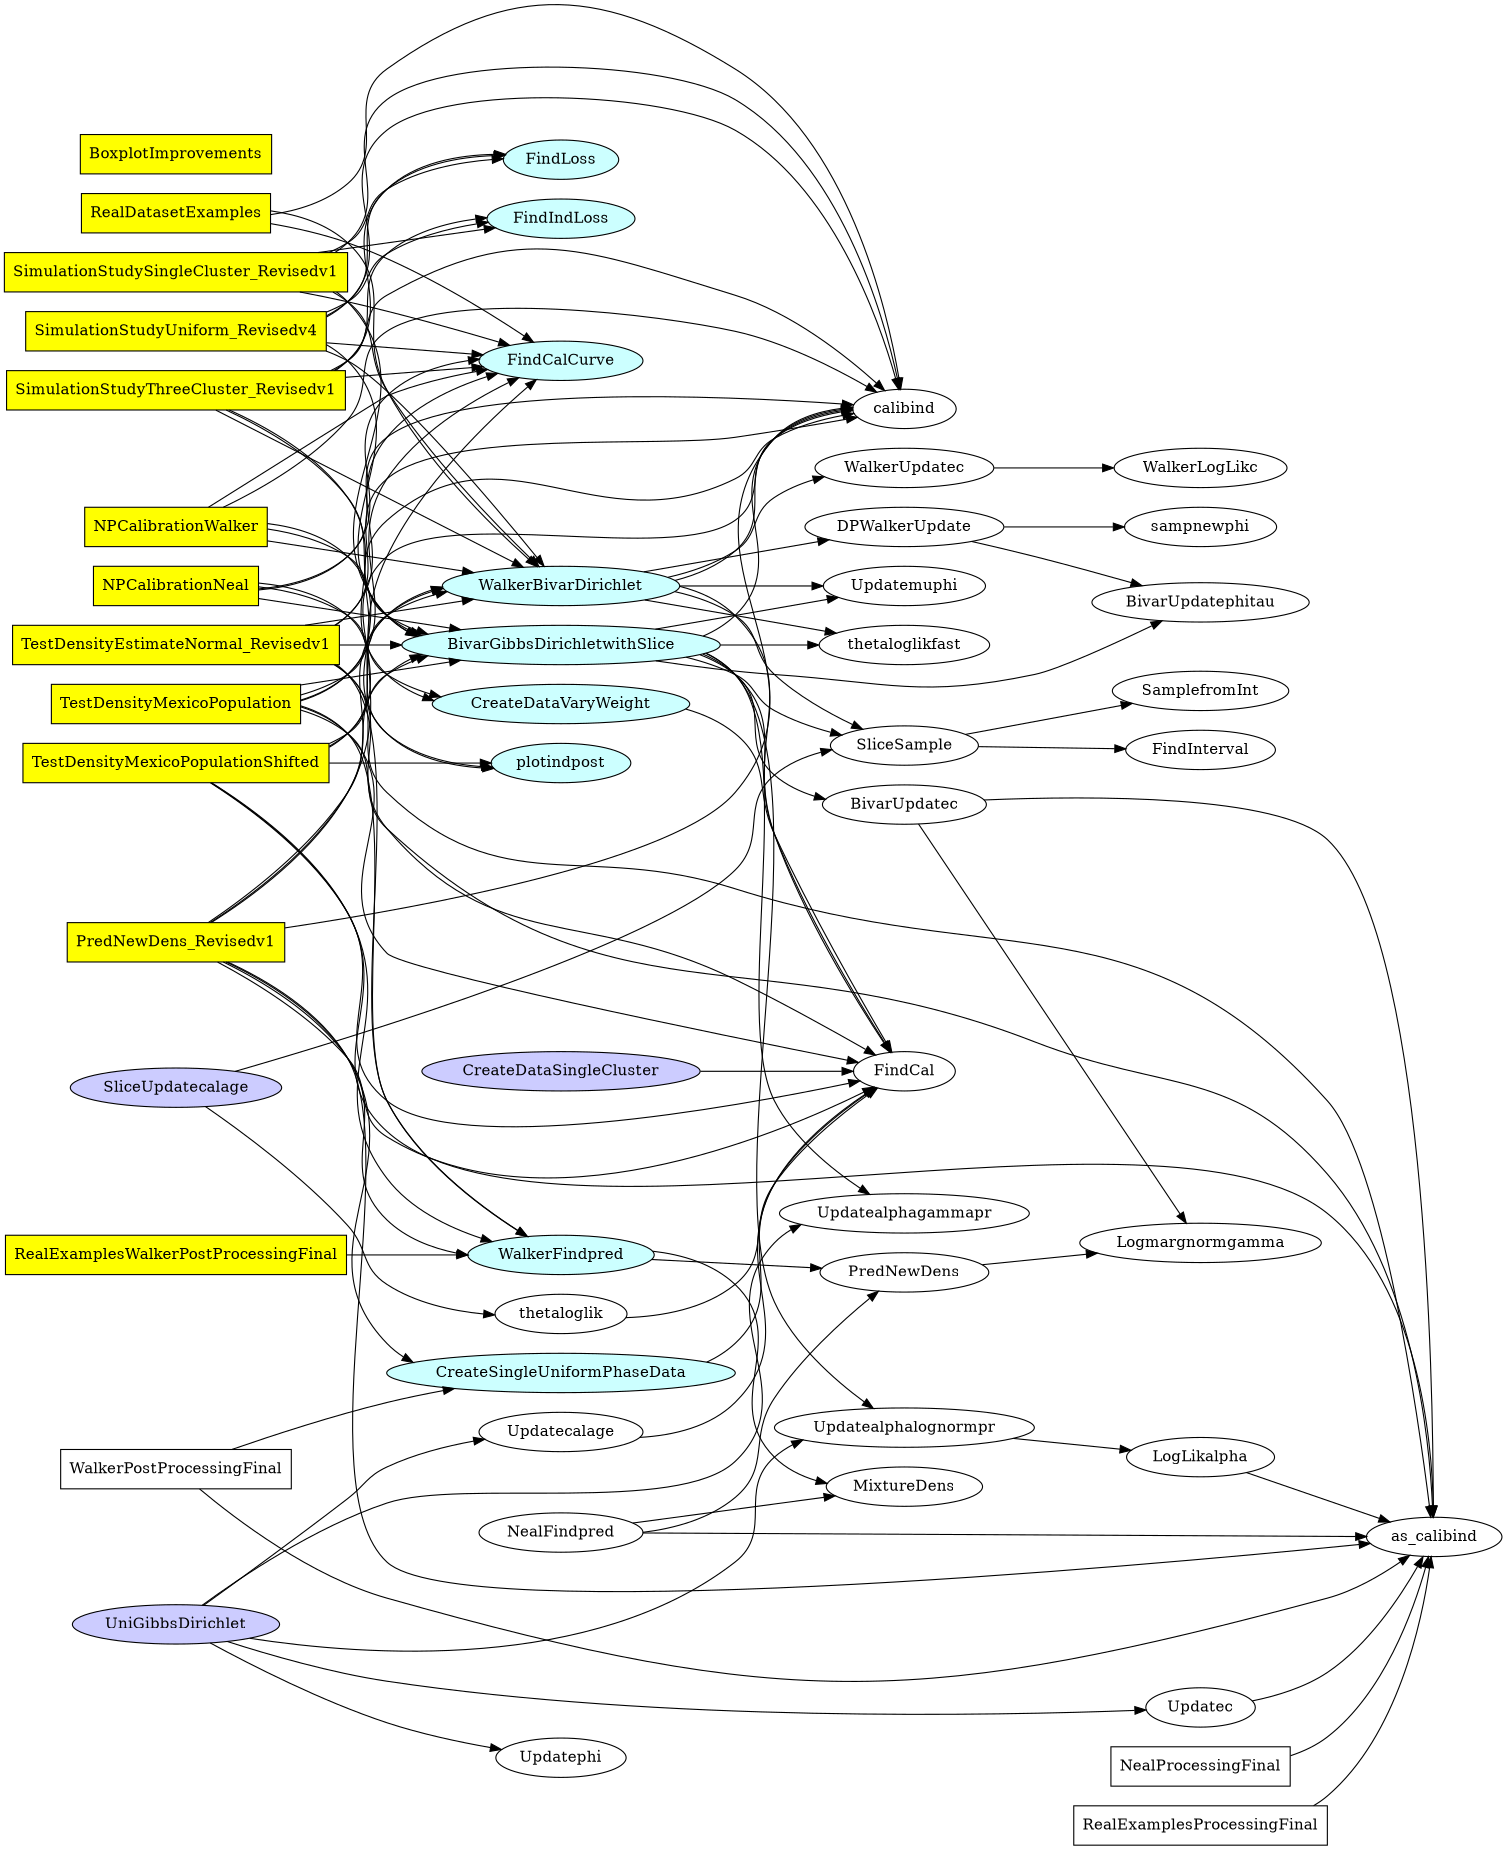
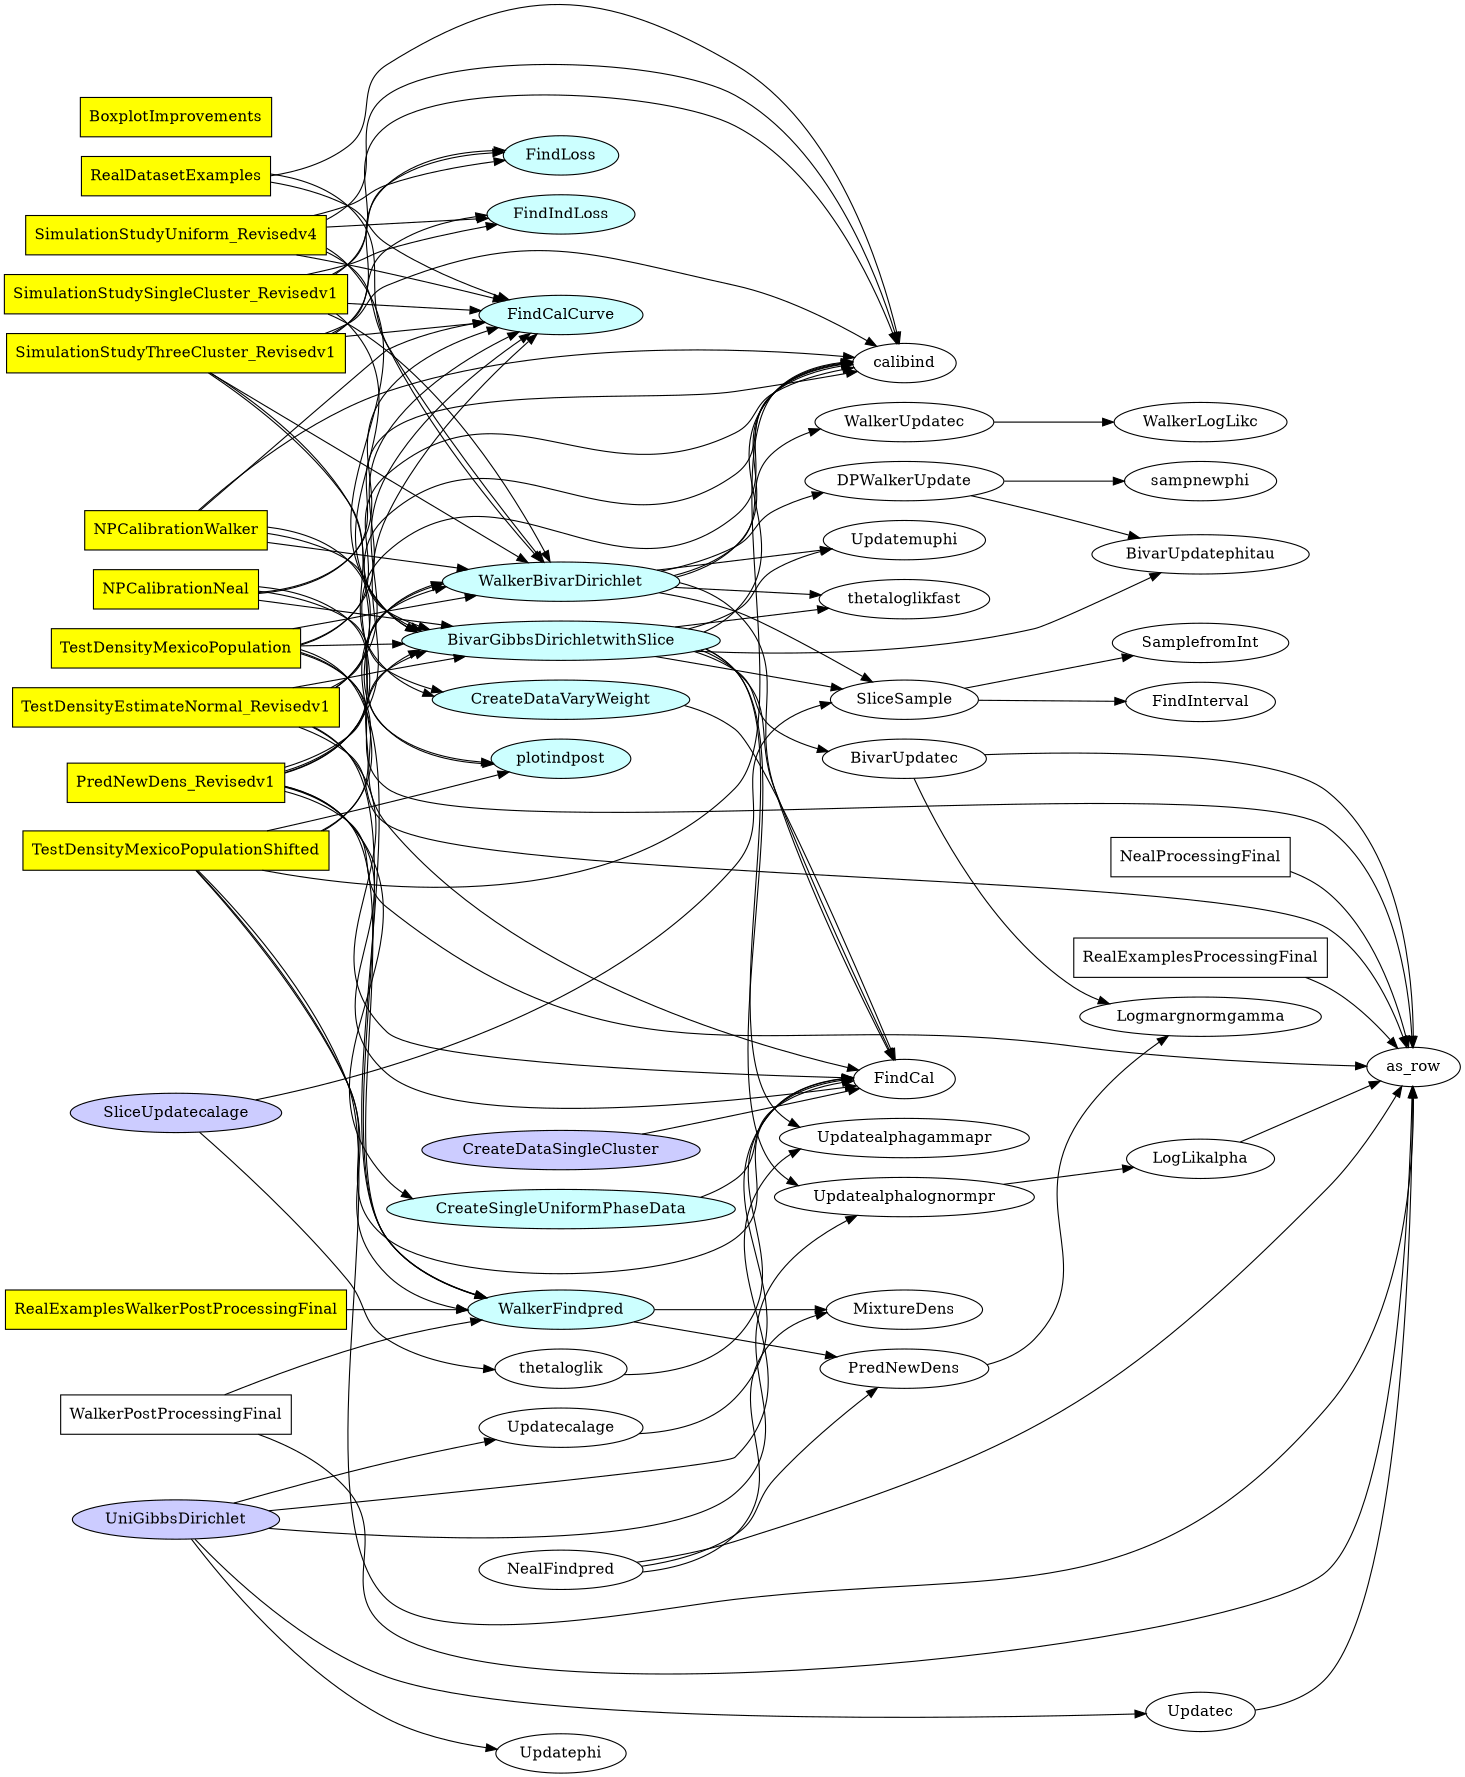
edge "WalkerPostProcessingFinal" -> "CreateSingleUniformPhaseData": now "WalkerPostProcessingFinal" -> "WalkerFindpred"
node "as_calibind": label "as_calibind" -> "as_row"
